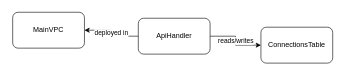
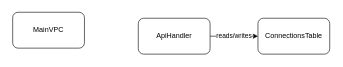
edge "ApiHandler" -> "MainVPC": removed, label "deployed in"
node "ConnectionsTable": moved (297, 45) -> (294, 36)
